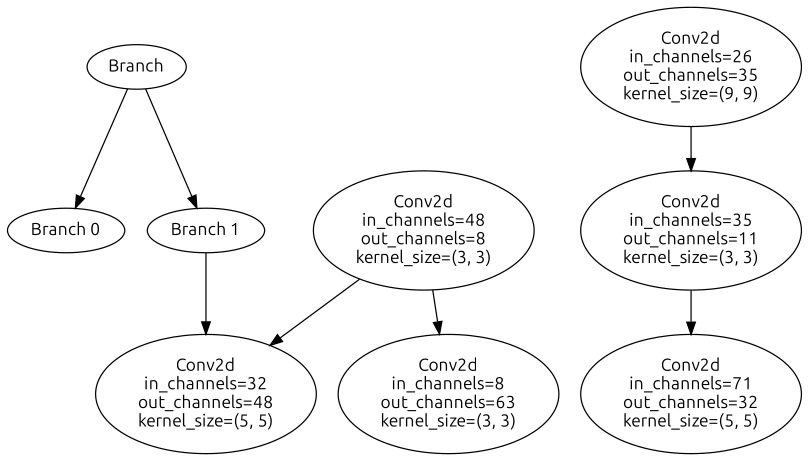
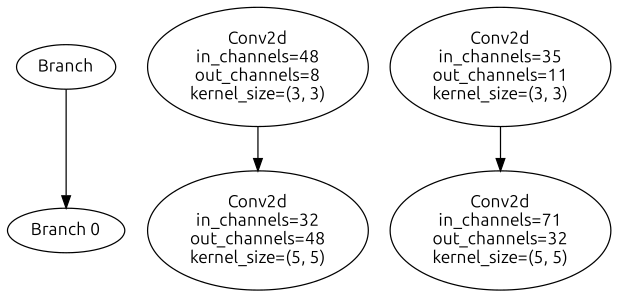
node "Conv2d in_channels=26 out_channels=35 kernel_size=(9, 9)": removed
node "Branch 1": removed
node "Conv2d in_channels=8 out_channels=63 kernel_size=(3, 3)": removed
